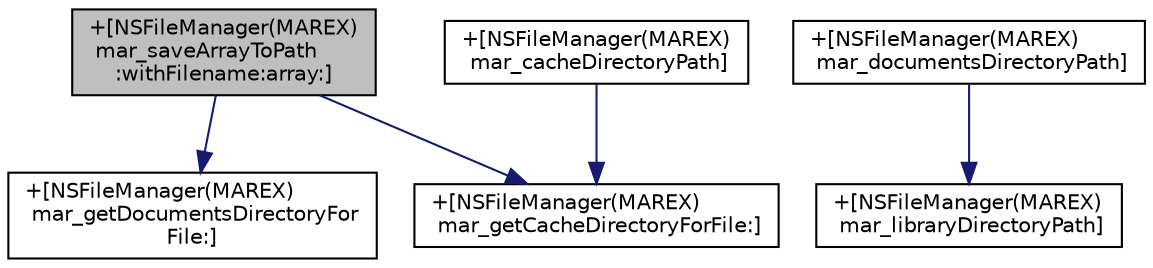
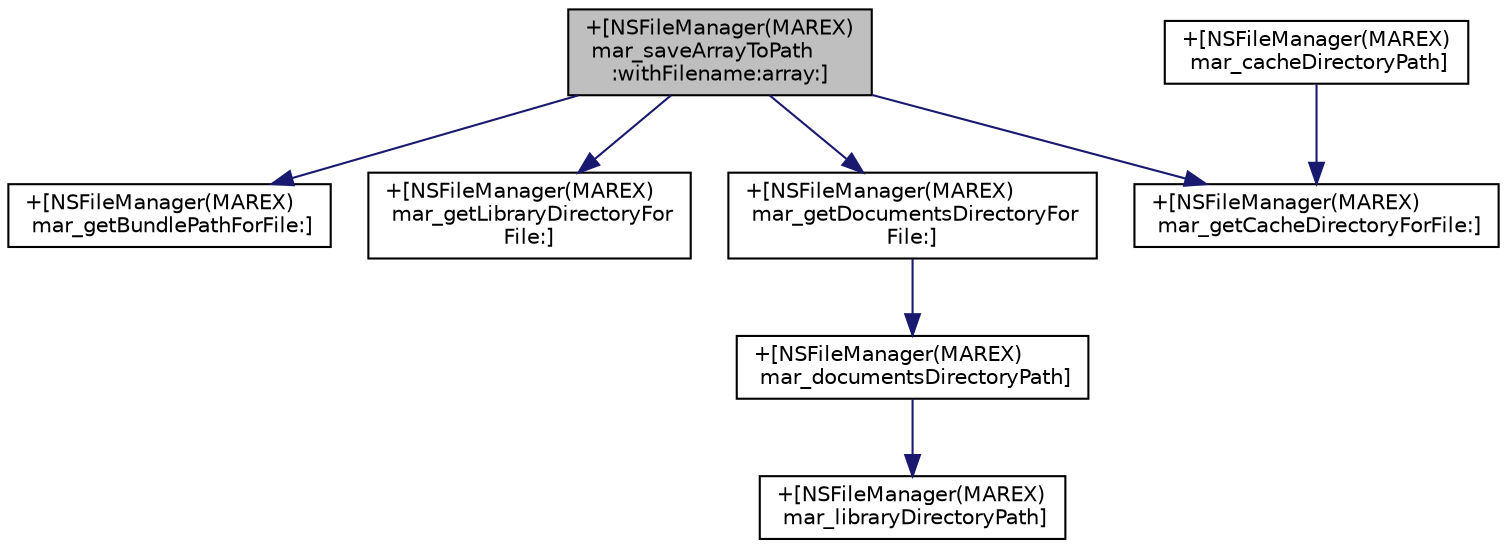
node "+[NSFileManager(MAREX) mar_getBundlePathForFile:]": added
node "+[NSFileManager(MAREX) mar_getLibraryDirectoryFor File:]": added
edge "+[NSFileManager(MAREX) mar_getDocumentsDirectoryFor File:]" -> "+[NSFileManager(MAREX) mar_documentsDirectoryPath]": added
